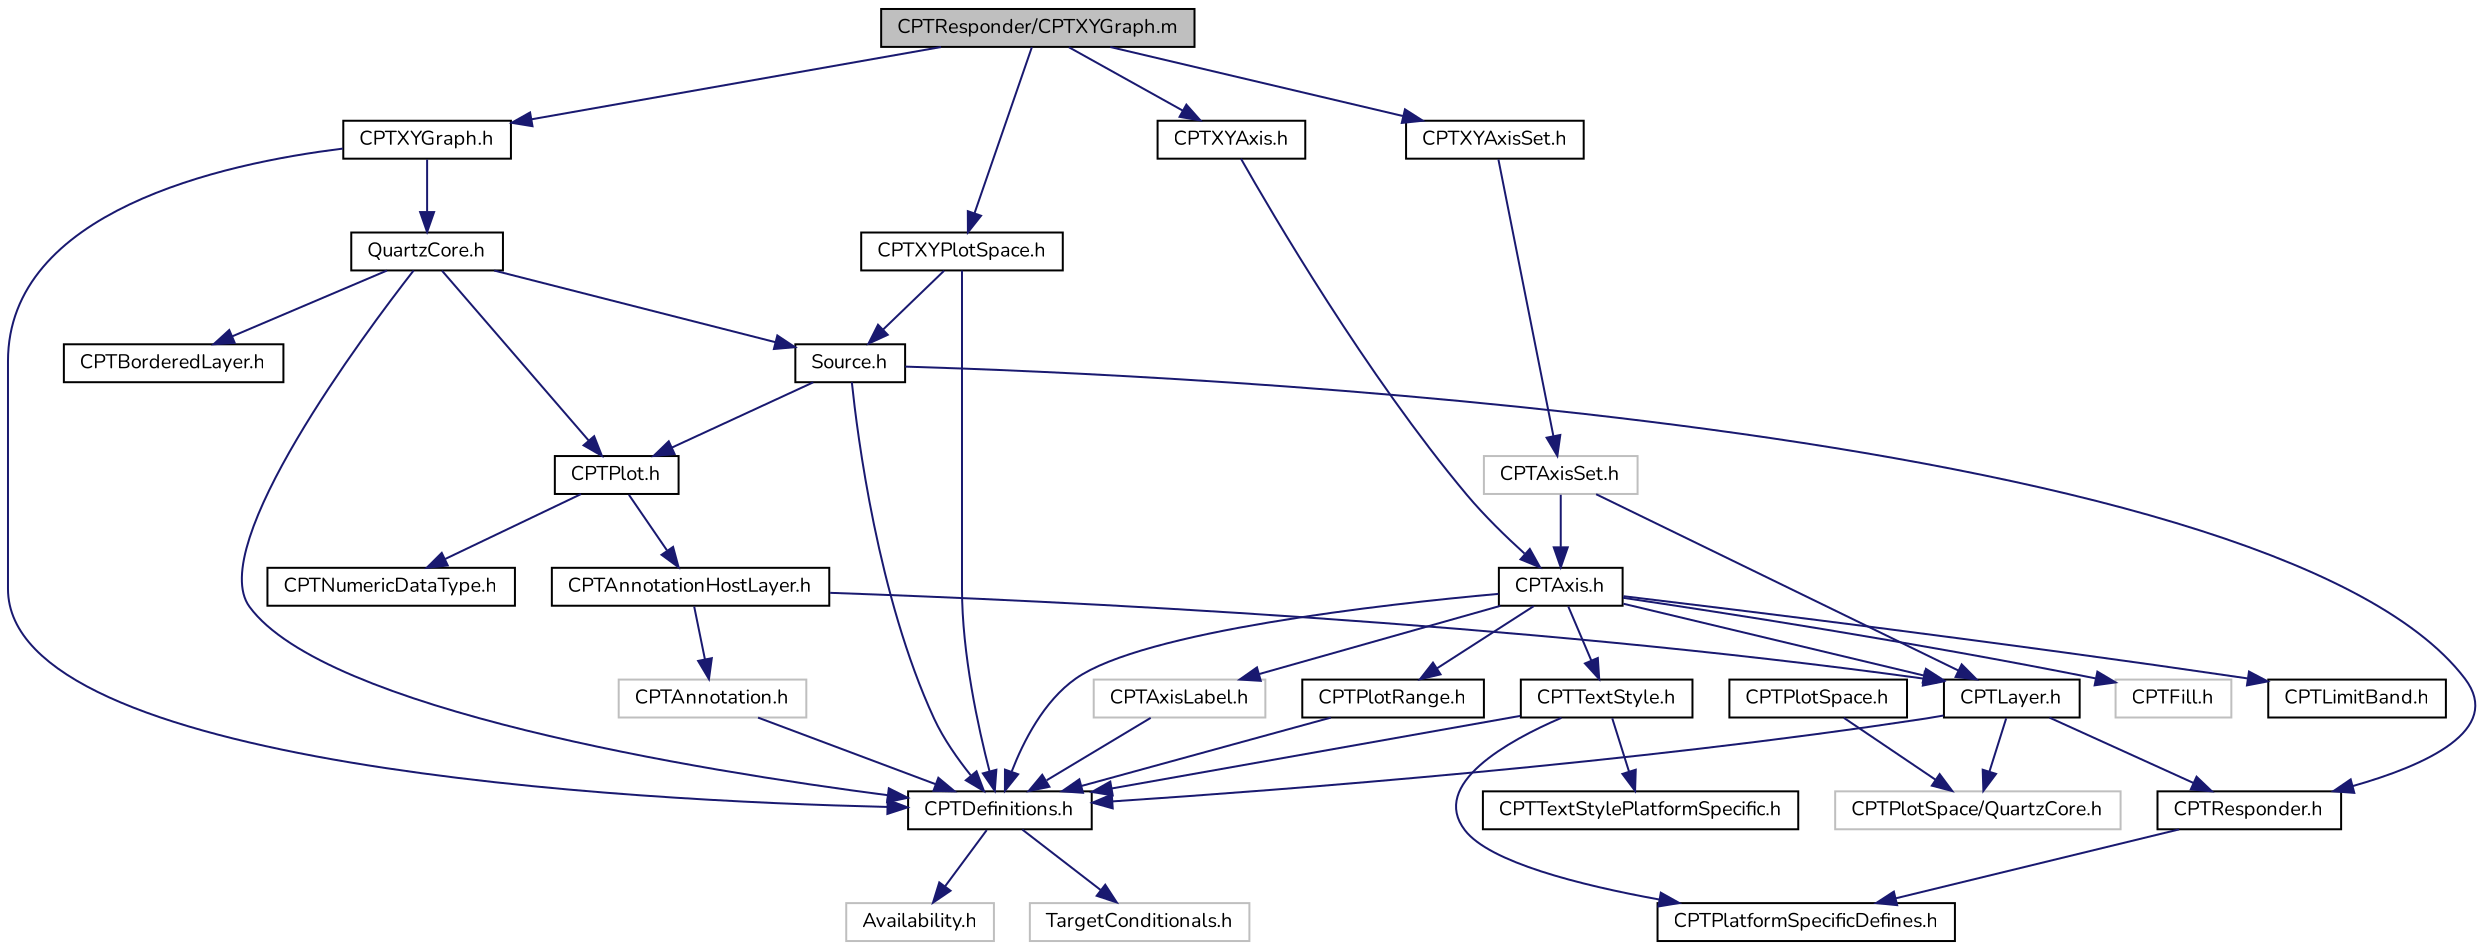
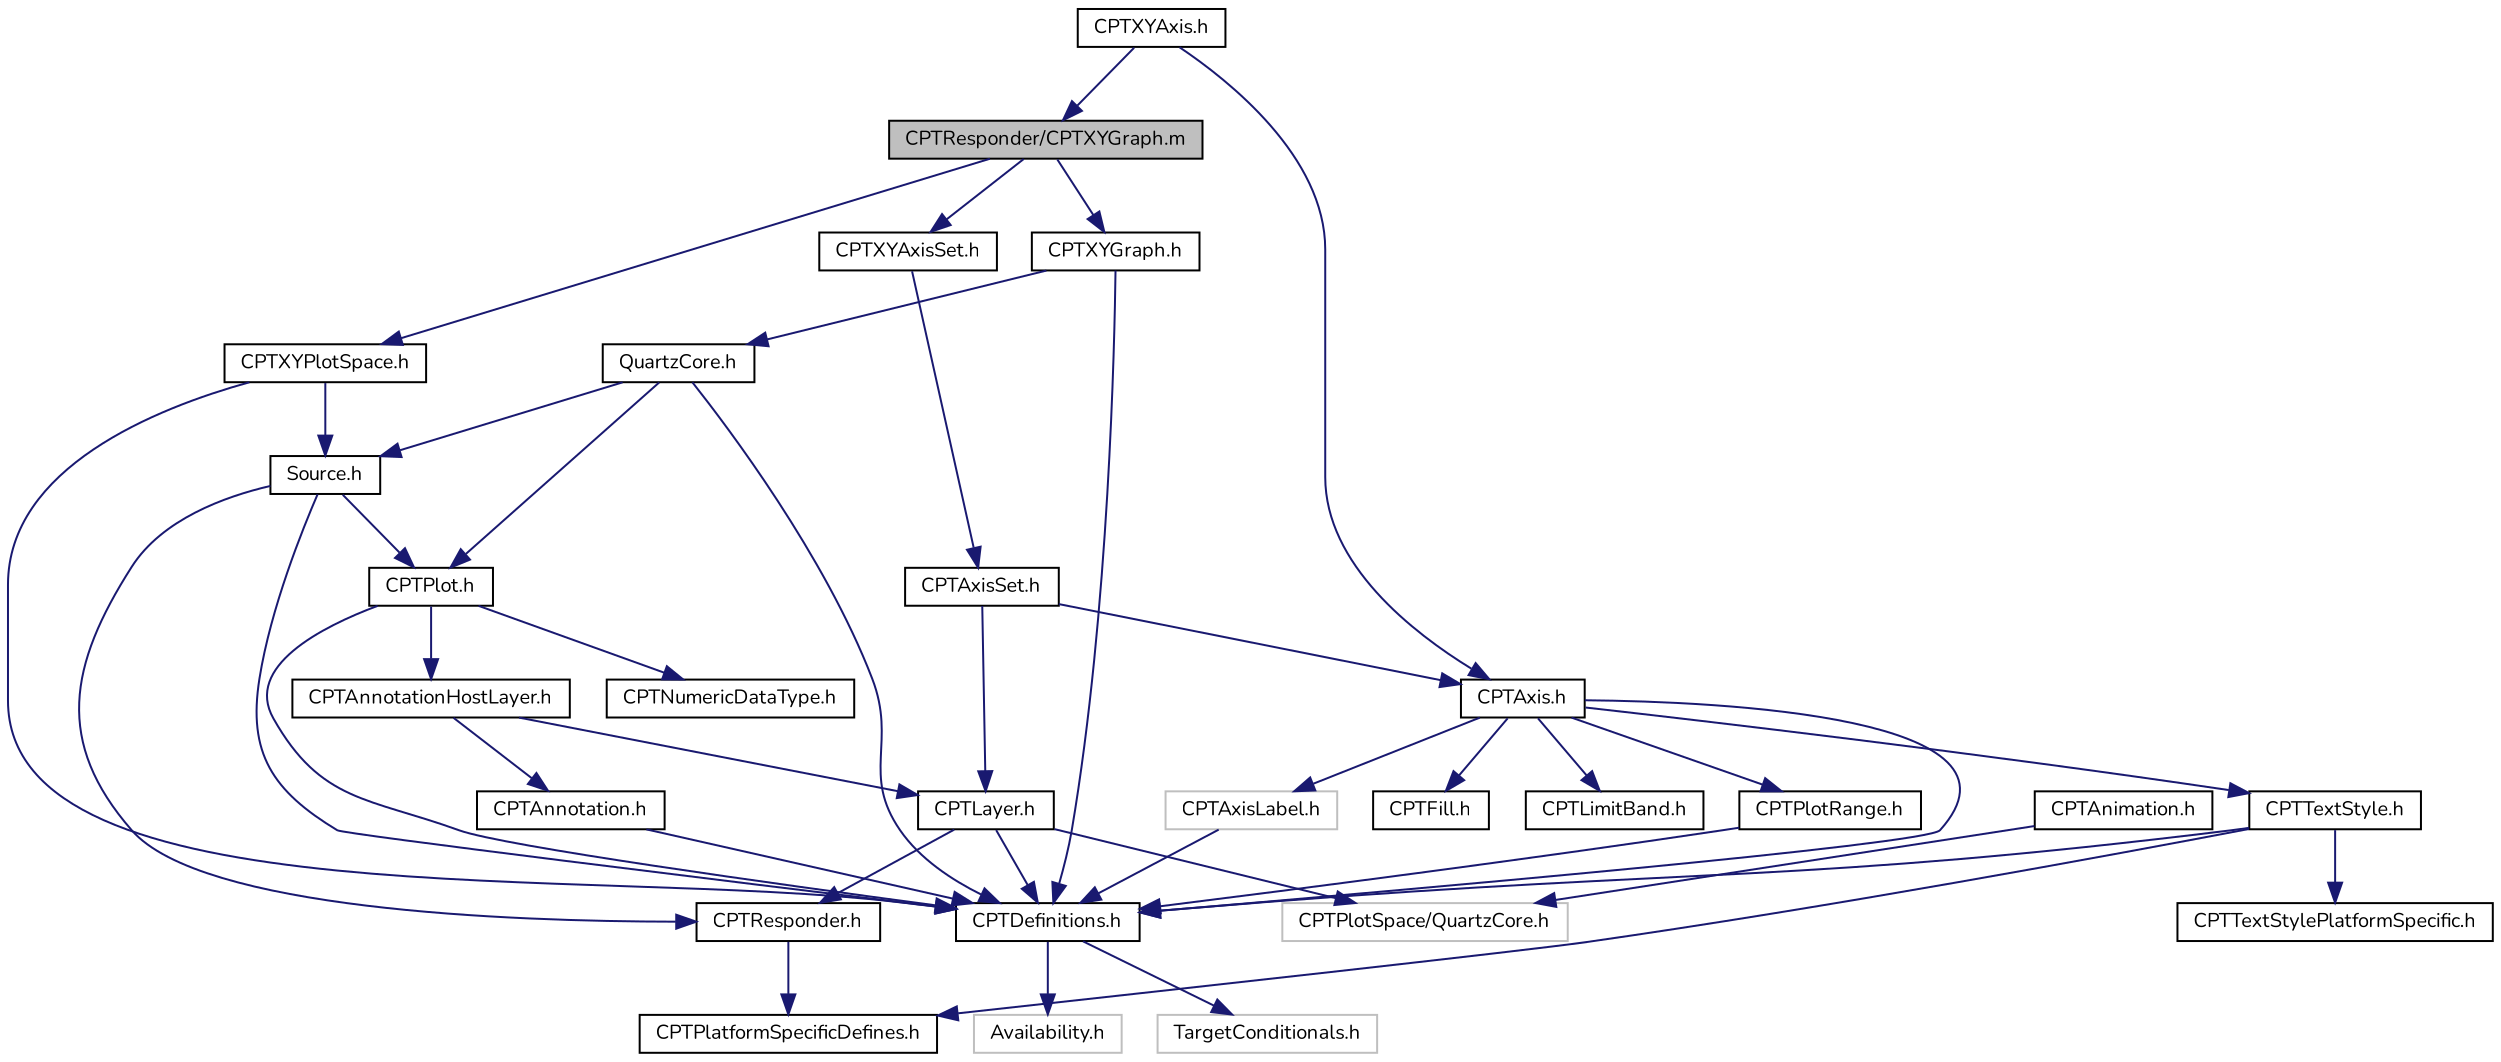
edge "CPTResponder/CPTXYGraph.m" -> "CPTXYAxis.h": reversed
node "CPTBorderedLayer.h": removed
node "CPTAxisSet.h": color grey75 -> black
edge "CPTAxis.h" -> "CPTLayer.h": removed
node "CPTAnnotation.h": color grey75 -> black
node "CPTPlotSpace.h": label "CPTPlotSpace.h" -> "CPTAnimation.h"
node "CPTFill.h": color grey75 -> black
edge "CPTPlot.h" -> "CPTDefinitions.h": added
